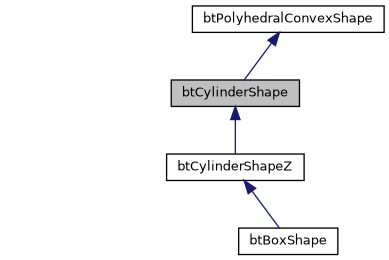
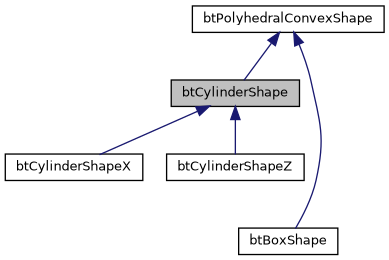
node "btCylinderShapeX": added
edge "btBoxShape" -> "btCylinderShapeZ": now "btBoxShape" -> "btPolyhedralConvexShape"
